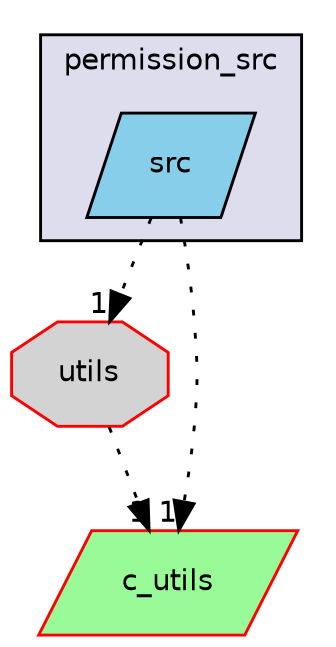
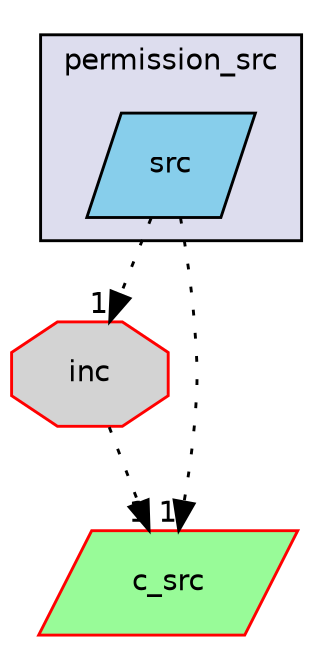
node "utils": label "utils" -> "inc"
node "c_utils": label "c_utils" -> "c_src"
